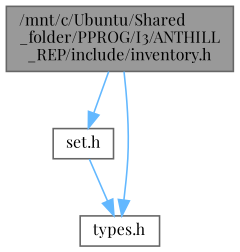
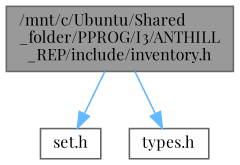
edge "set.h" -> "types.h": removed
